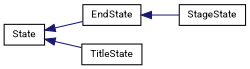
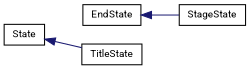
edge "EndState" -> "State": removed
